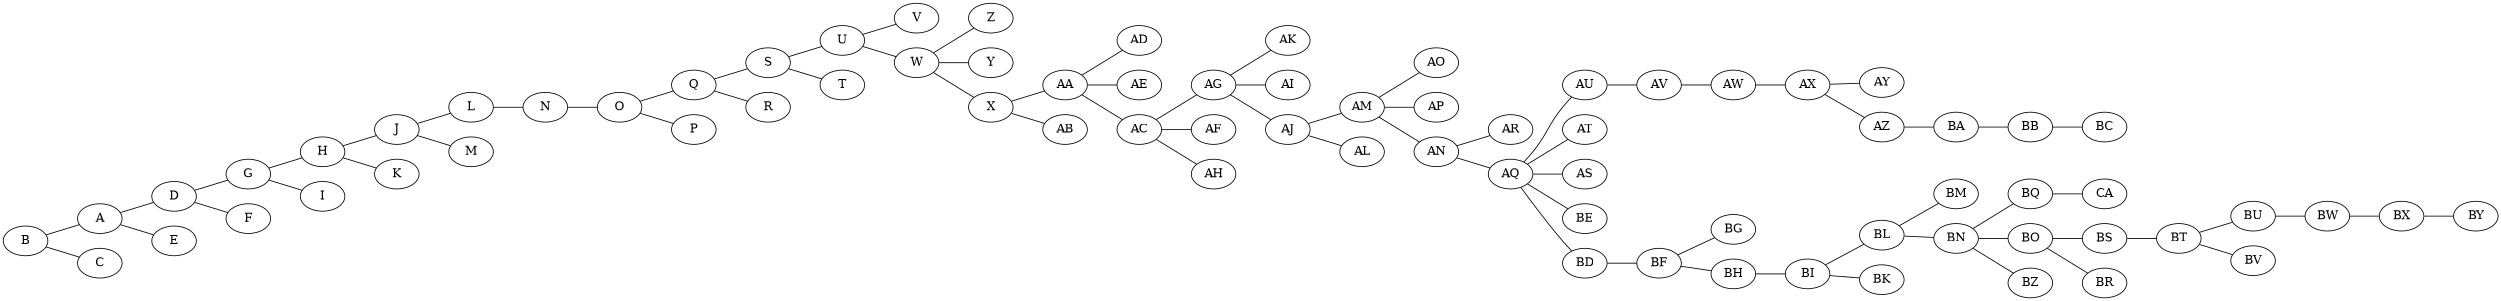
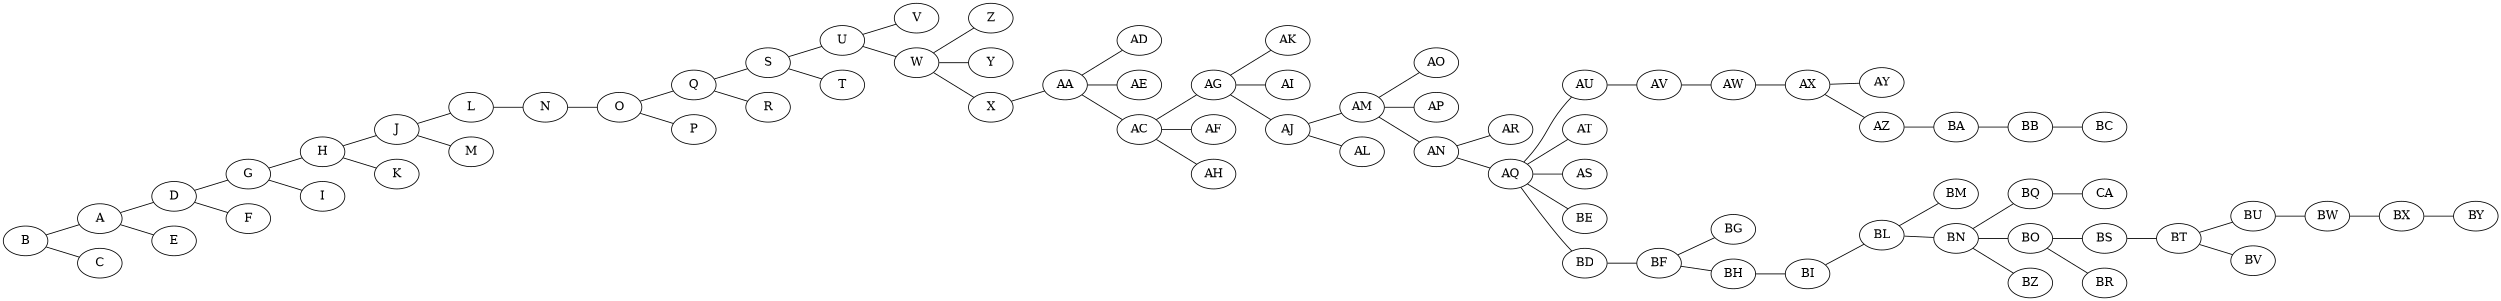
node "AB": removed
node "BK": removed
